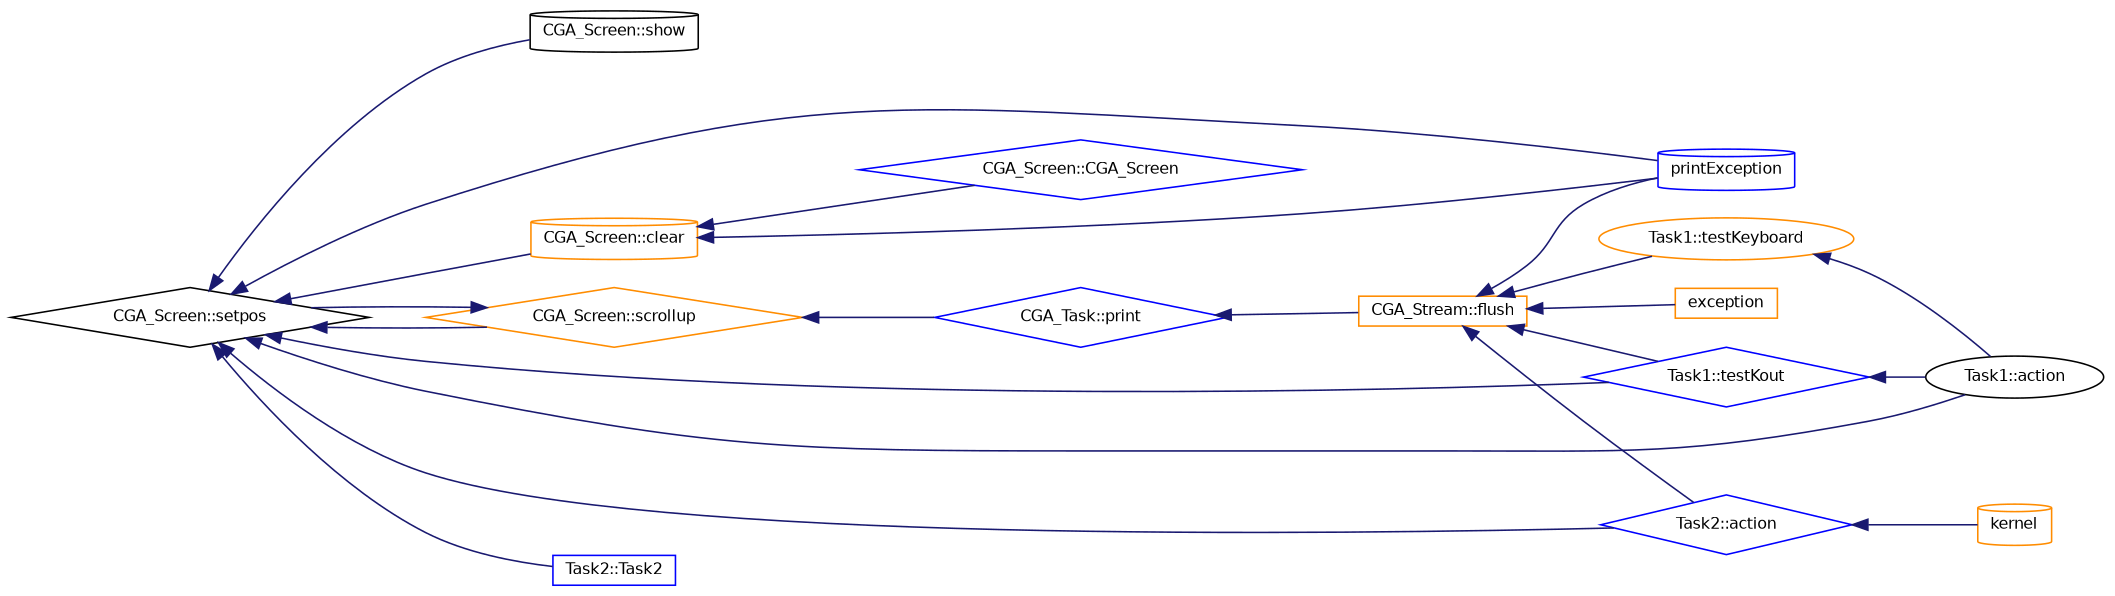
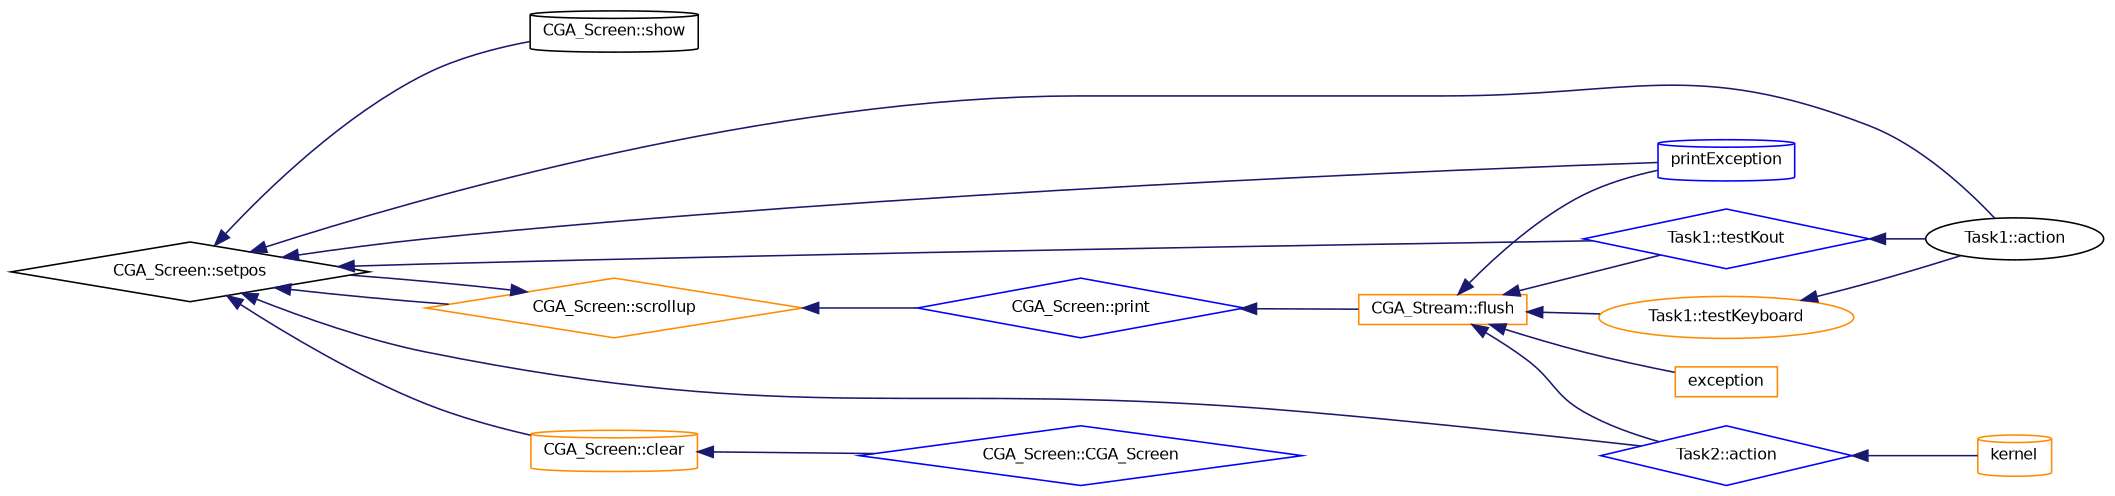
edge "printException" -> "CGA_Screen::clear": removed
node "CGA_Task::print": label "CGA_Task::print" -> "CGA_Screen::print"
node "Task2::Task2": removed
